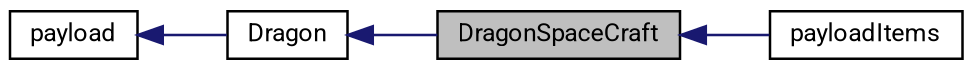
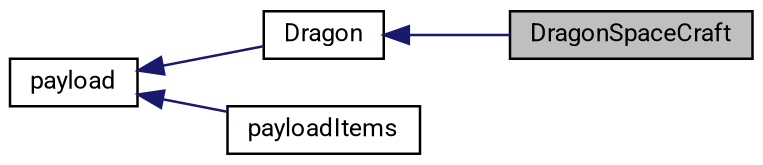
edge "payloadItems" -> "DragonSpaceCraft": now "payloadItems" -> "payload"
